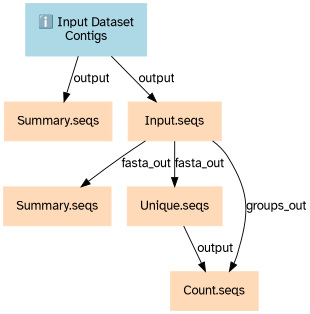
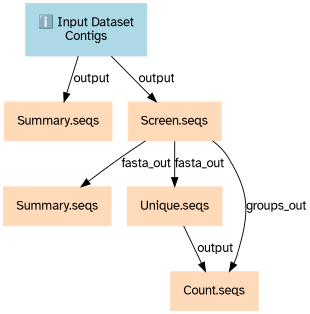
node "Input.seqs": label "Input.seqs" -> "Screen.seqs"
